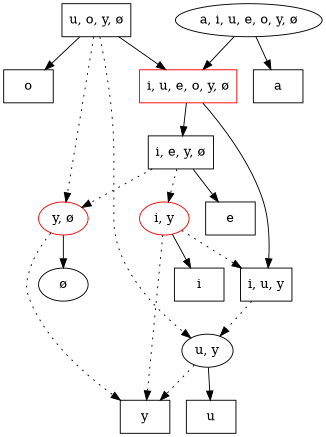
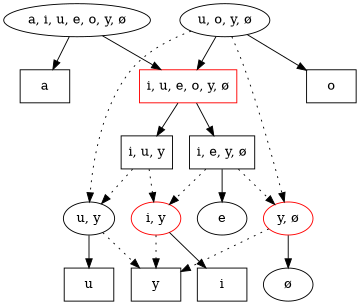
node "u, o, y, ø": shape box -> ellipse
node "e": shape box -> ellipse
edge "i, y" -> "i, u, y": reversed
